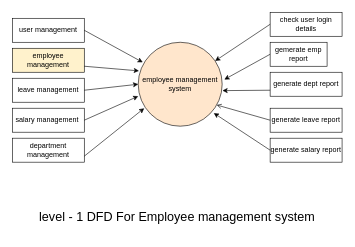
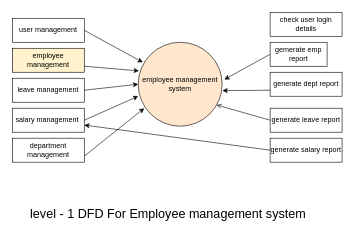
edge "check user login details" -> "employee management system": removed
edge "generate salary report" -> "employee management system": now "generate salary report" -> "salary management"
node "level - 1 DFD For Employee management system": moved (177, 216) -> (168, 213)
